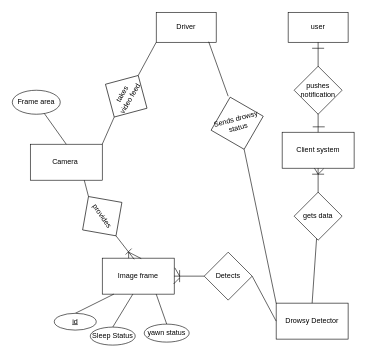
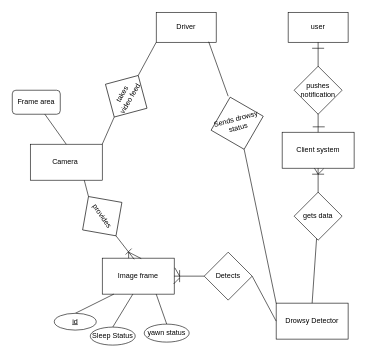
node "Frame area": shape ellipse -> rounded rectangle
